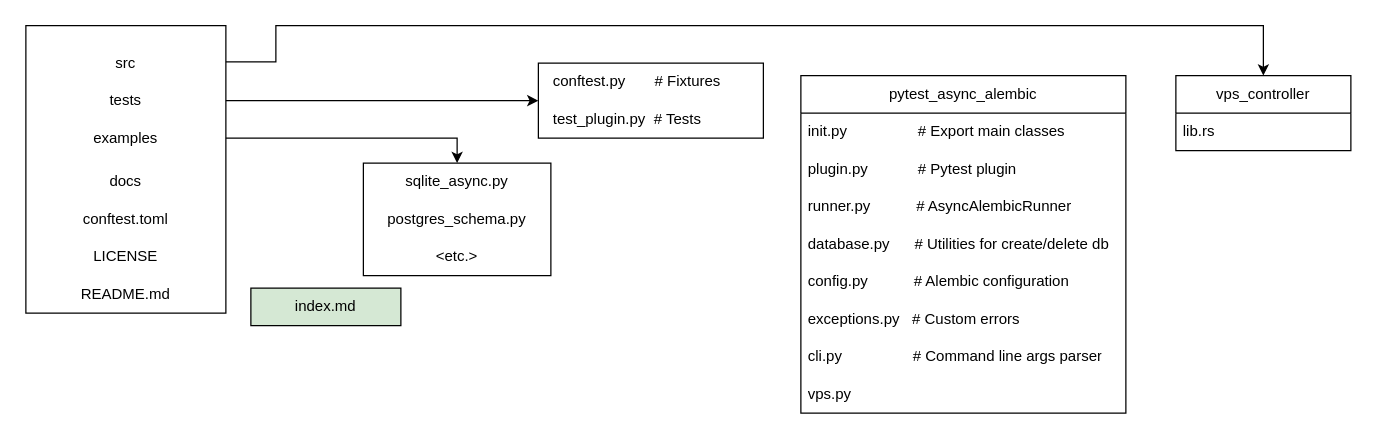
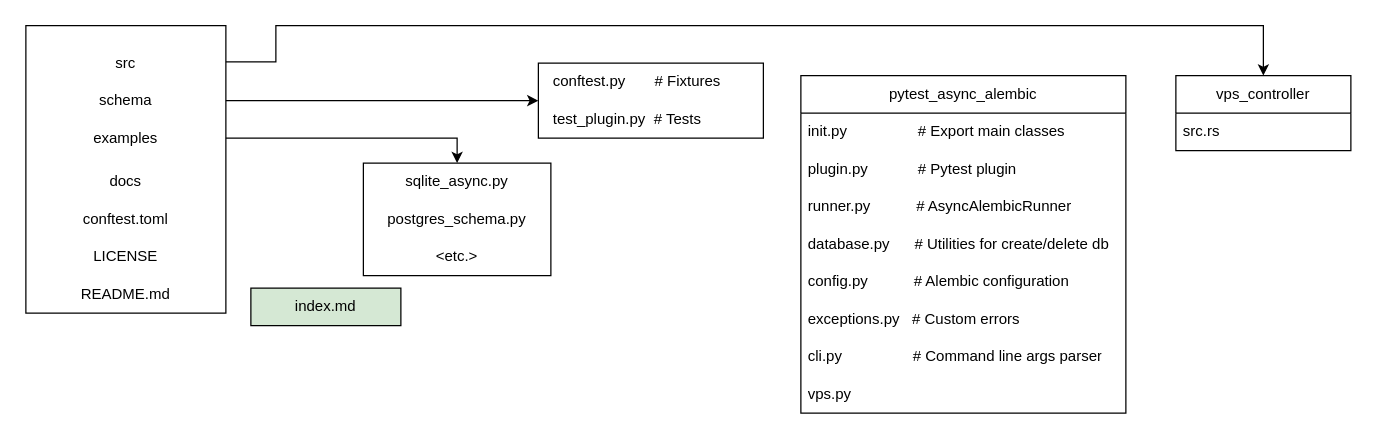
node "tests": label "tests" -> "schema"
node "lib.rs": label "lib.rs" -> "src.rs"
